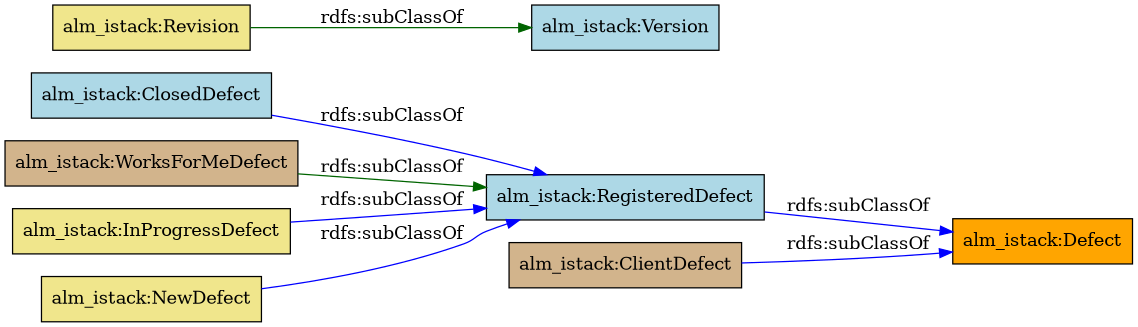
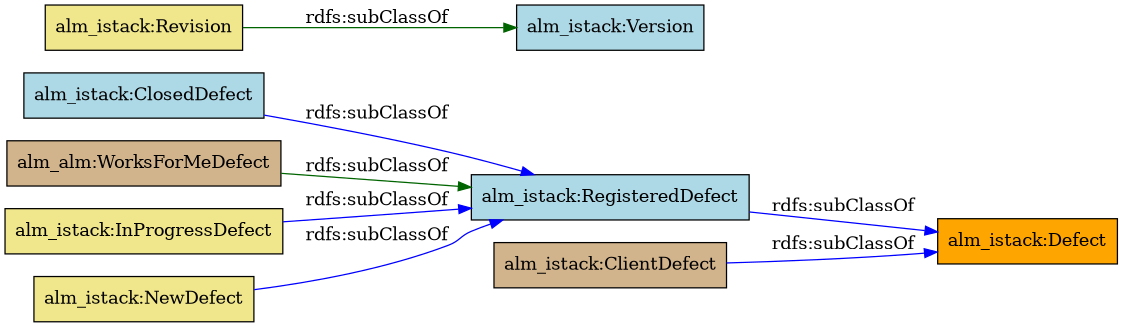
node "alm_istack:WorksForMeDefect": label "alm_istack:WorksForMeDefect" -> "alm_alm:WorksForMeDefect"
